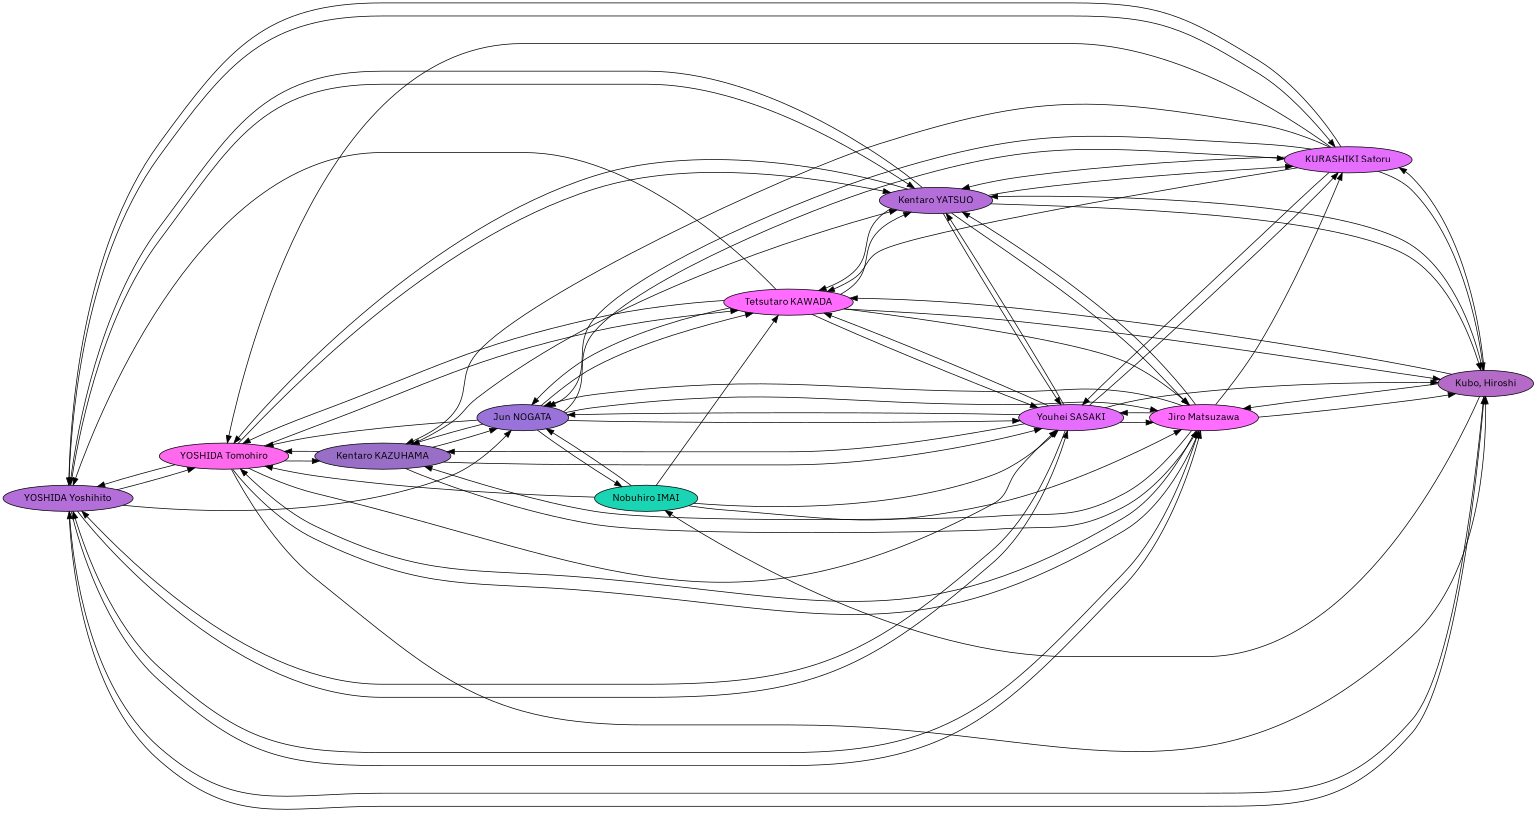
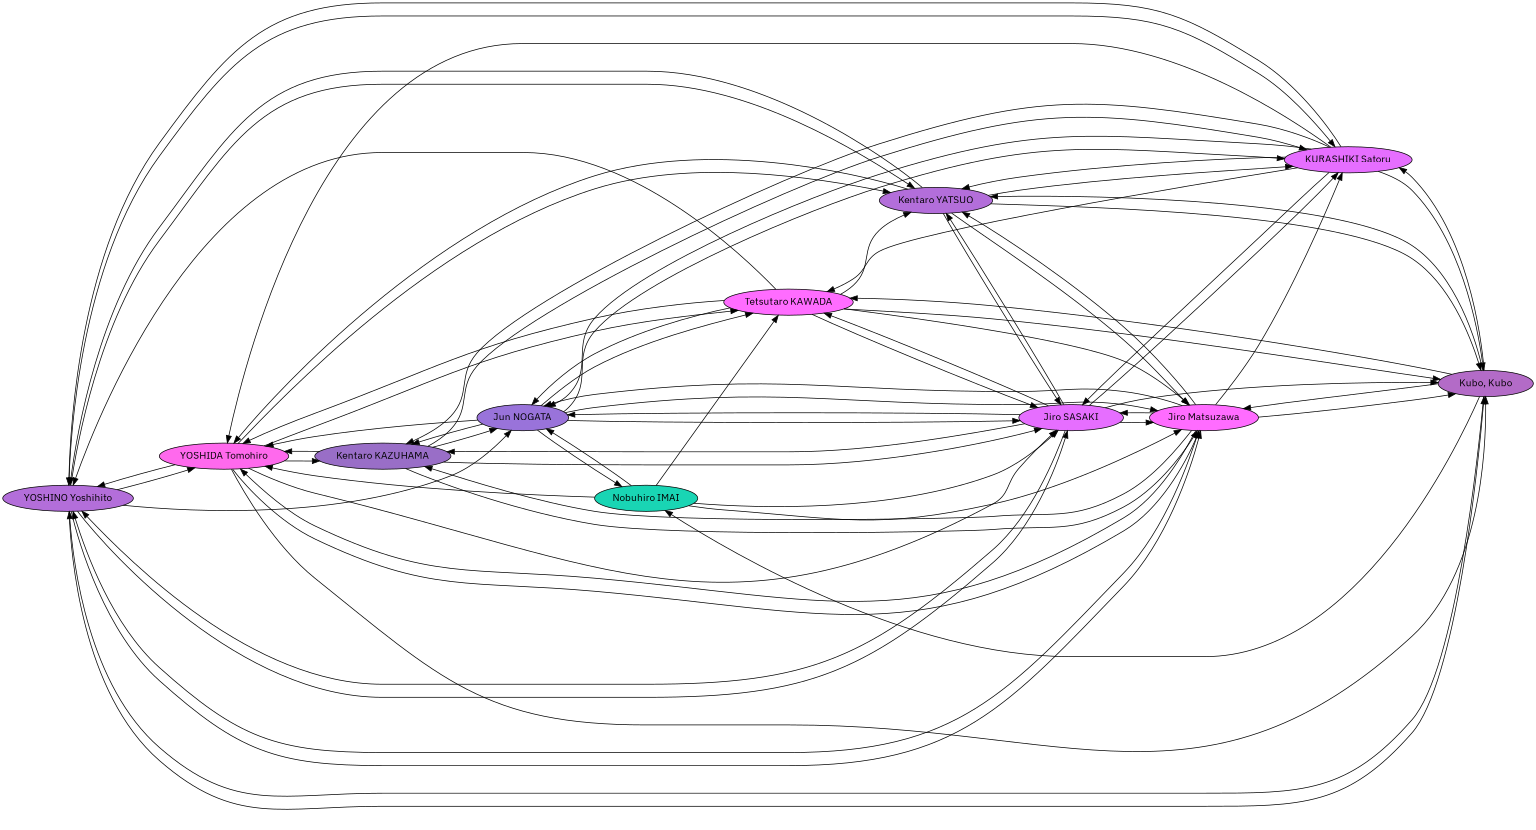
edge "Kentaro YATSUO" -> "Tetsutaro KAWADA": removed
edge "Kentaro KAZUHAMA" -> "Kentaro YATSUO": now "Kentaro KAZUHAMA" -> "KURASHIKI Satoru"
node "Kubo, Hiroshi": label "Kubo, Hiroshi" -> "Kubo, Kubo"
node "Youhei SASAKI": label "Youhei SASAKI" -> "Jiro SASAKI"
node "YOSHIDA Yoshihito": label "YOSHIDA Yoshihito" -> "YOSHINO Yoshihito"
